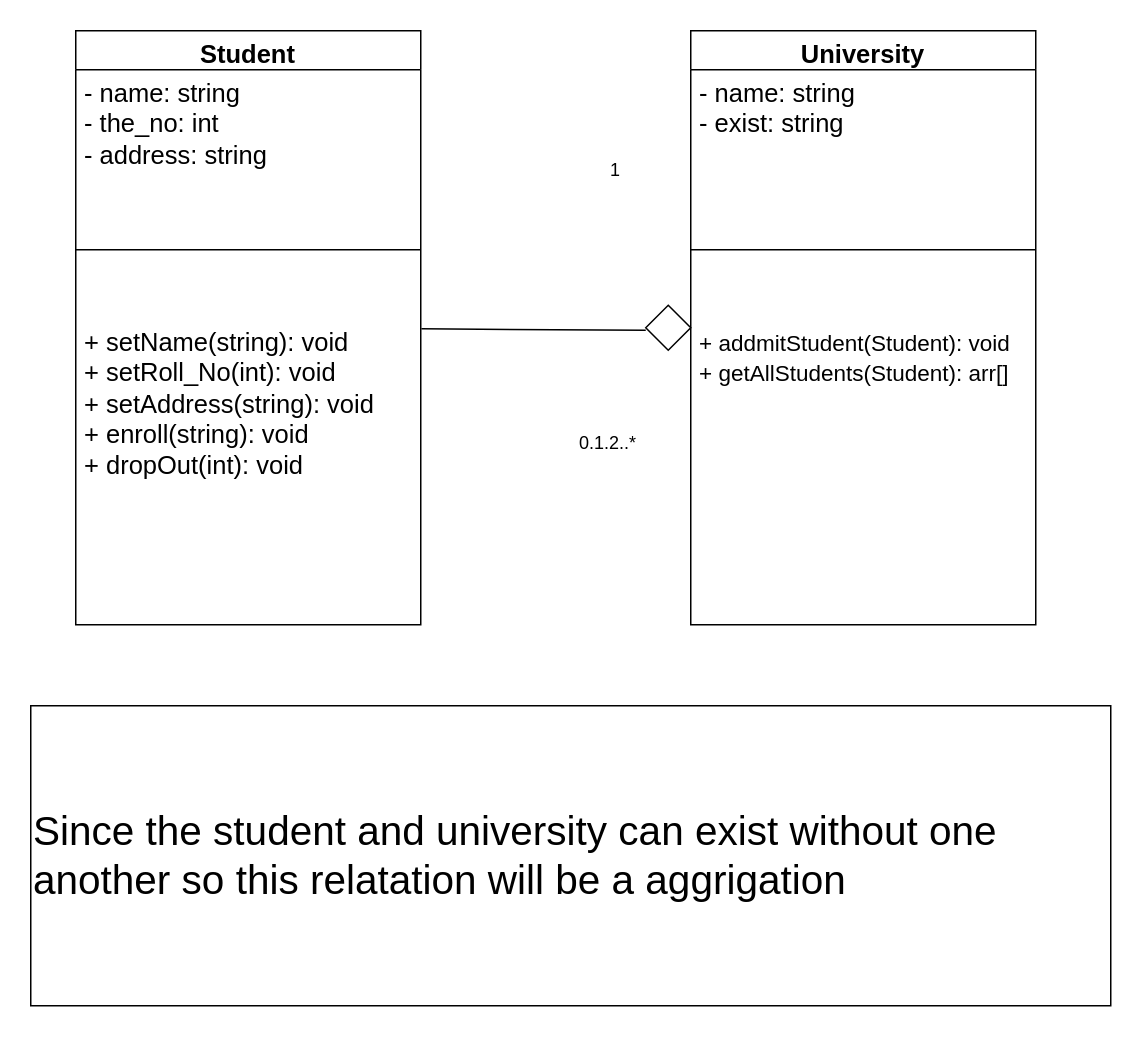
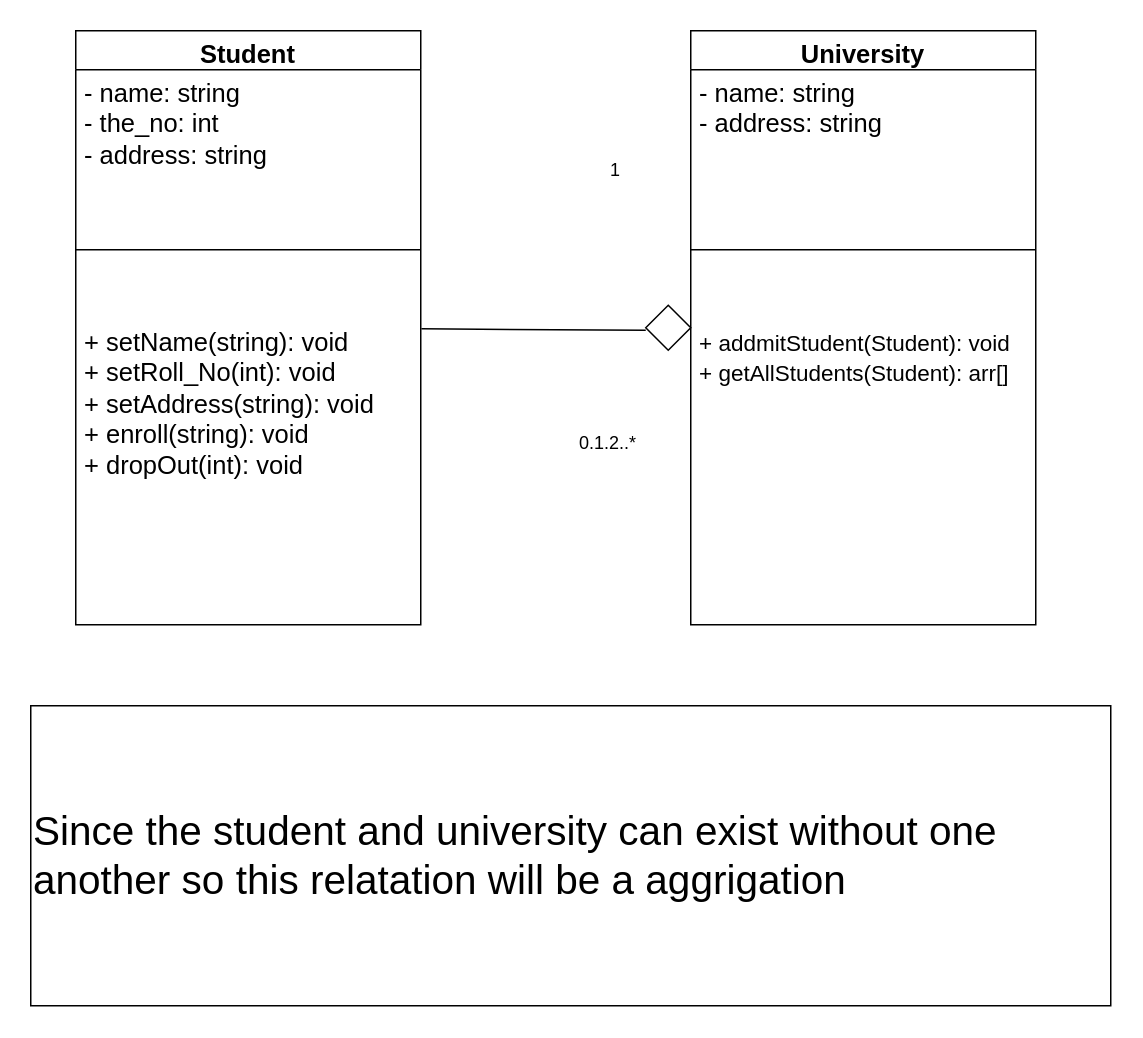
node "- name: string - exist: string": label "- name: string - exist: string" -> "- name: string - address: string"
